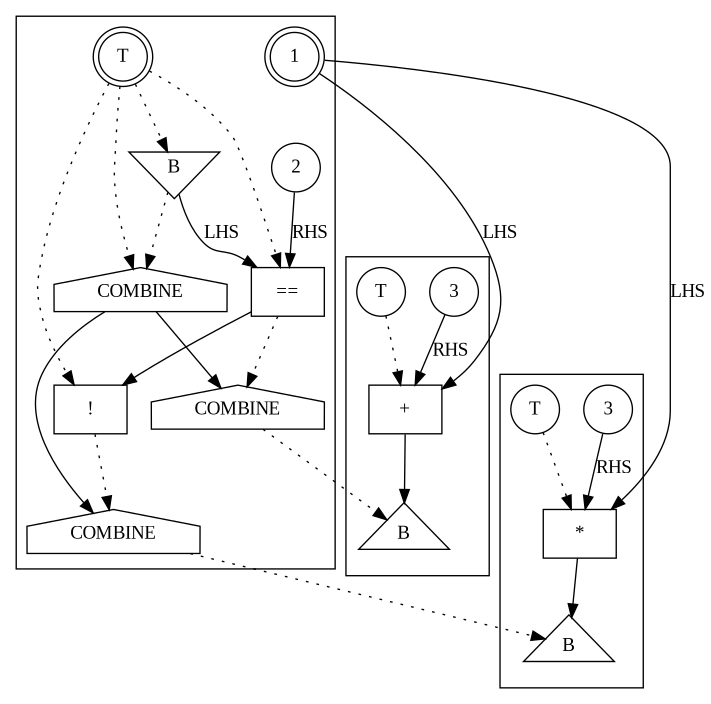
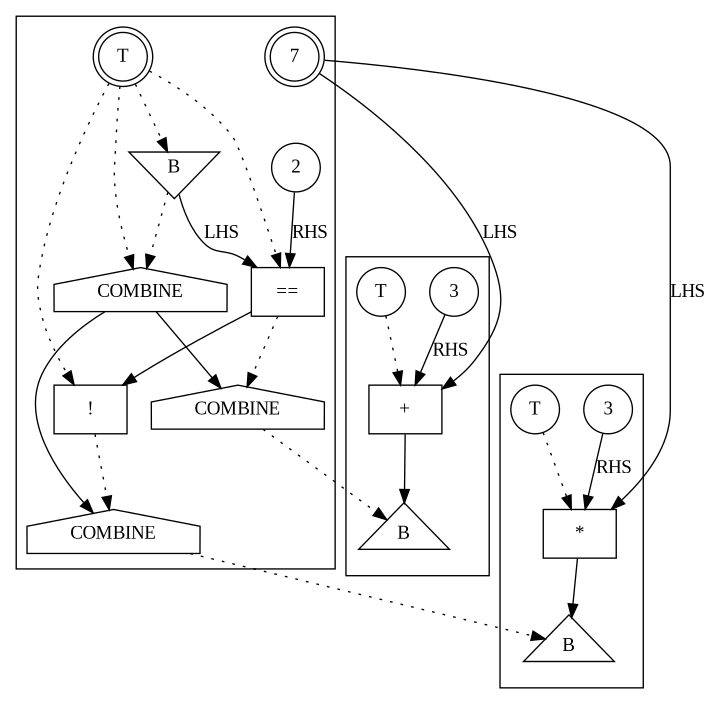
node "1": label "1" -> "7"
